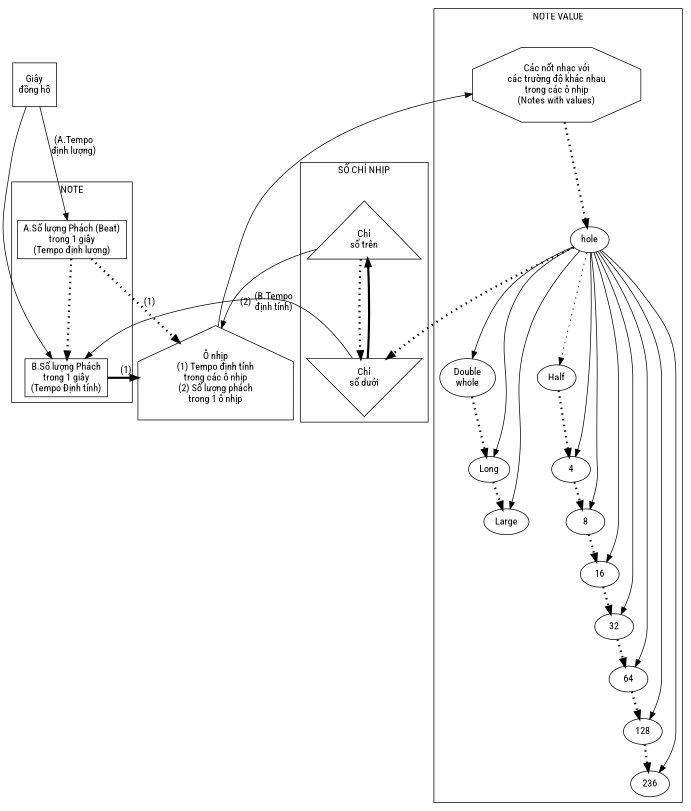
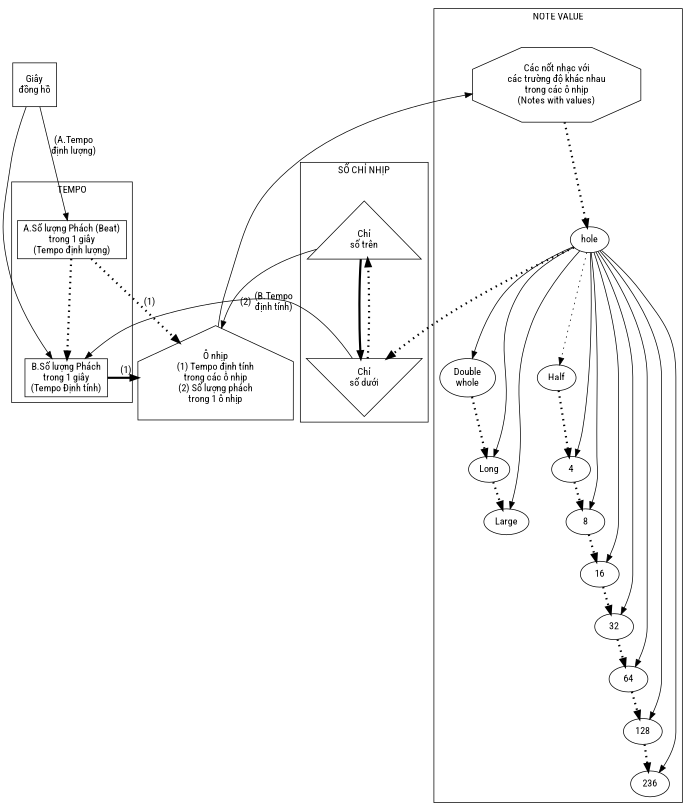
cluster "NOTE": label "NOTE" -> "TEMPO"
edge "Chỉ số trên" -> "Chỉ số dưới": style dotted -> solid
edge "Chỉ số dưới" -> "Chỉ số trên": style solid -> dotted
